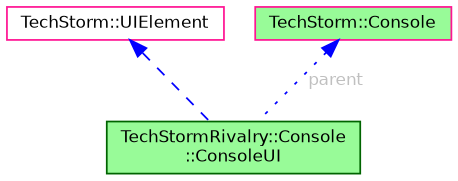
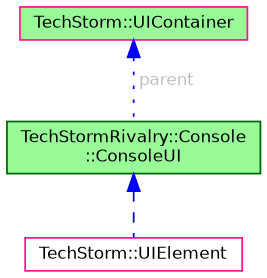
node "TechStorm::Console": label "TechStorm::Console" -> "TechStorm::UIContainer"
edge "TechStormRivalry::Console ::ConsoleUI" -> "TechStorm::UIElement": reversed
